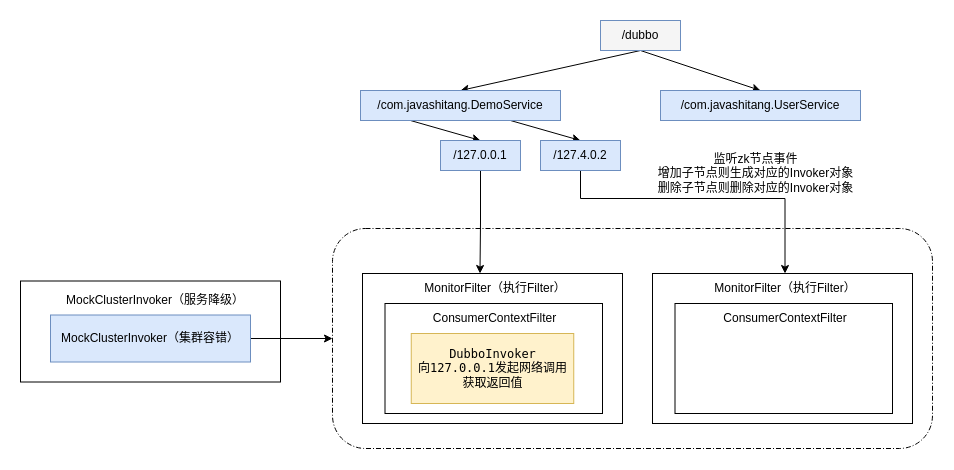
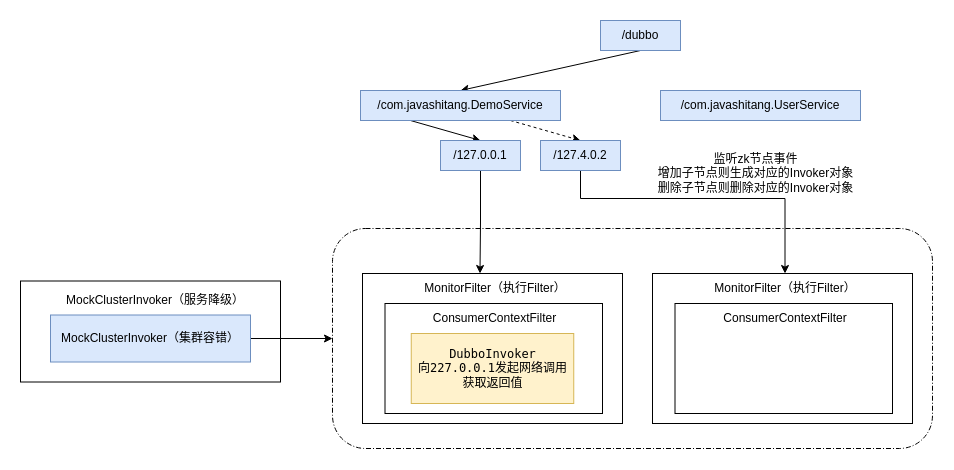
node "/dubbo": fillcolor #f5f5f5 -> #dae8fc
edge "/dubbo" -> "/com.javashitang.UserService": removed
edge "/com.javashitang.DemoService" -> "/127.4.0.2": style solid -> dashed
node "DubboInvoker 向127.0.0.1发起网络调用 获取返回值": label "DubboInvoker 向127.0.0.1发起网络调用 获取返回值" -> "DubboInvoker 向227.0.0.1发起网络调用 获取返回值"
